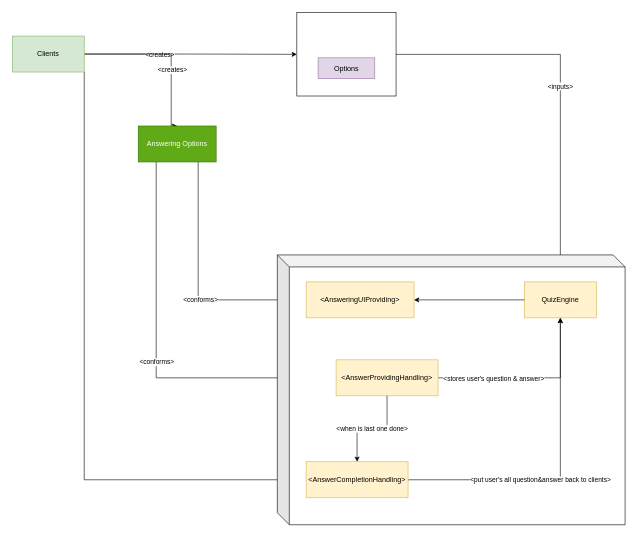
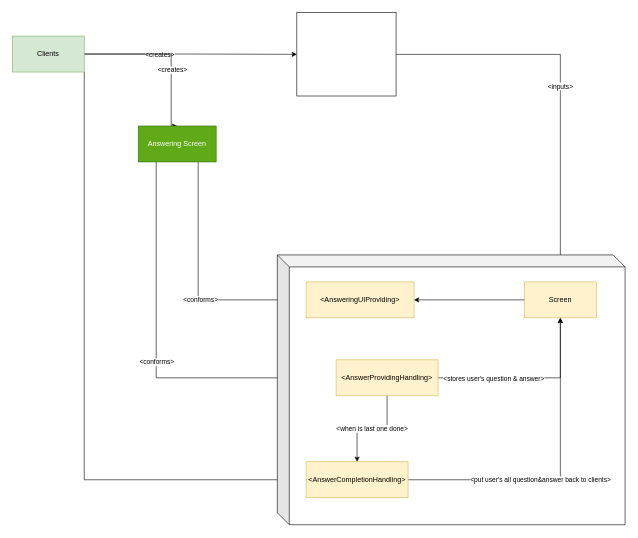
node "Options": removed
node "Answering Options": label "Answering Options" -> "Answering Screen"
node "QuizEngine": label "QuizEngine" -> "Screen"
